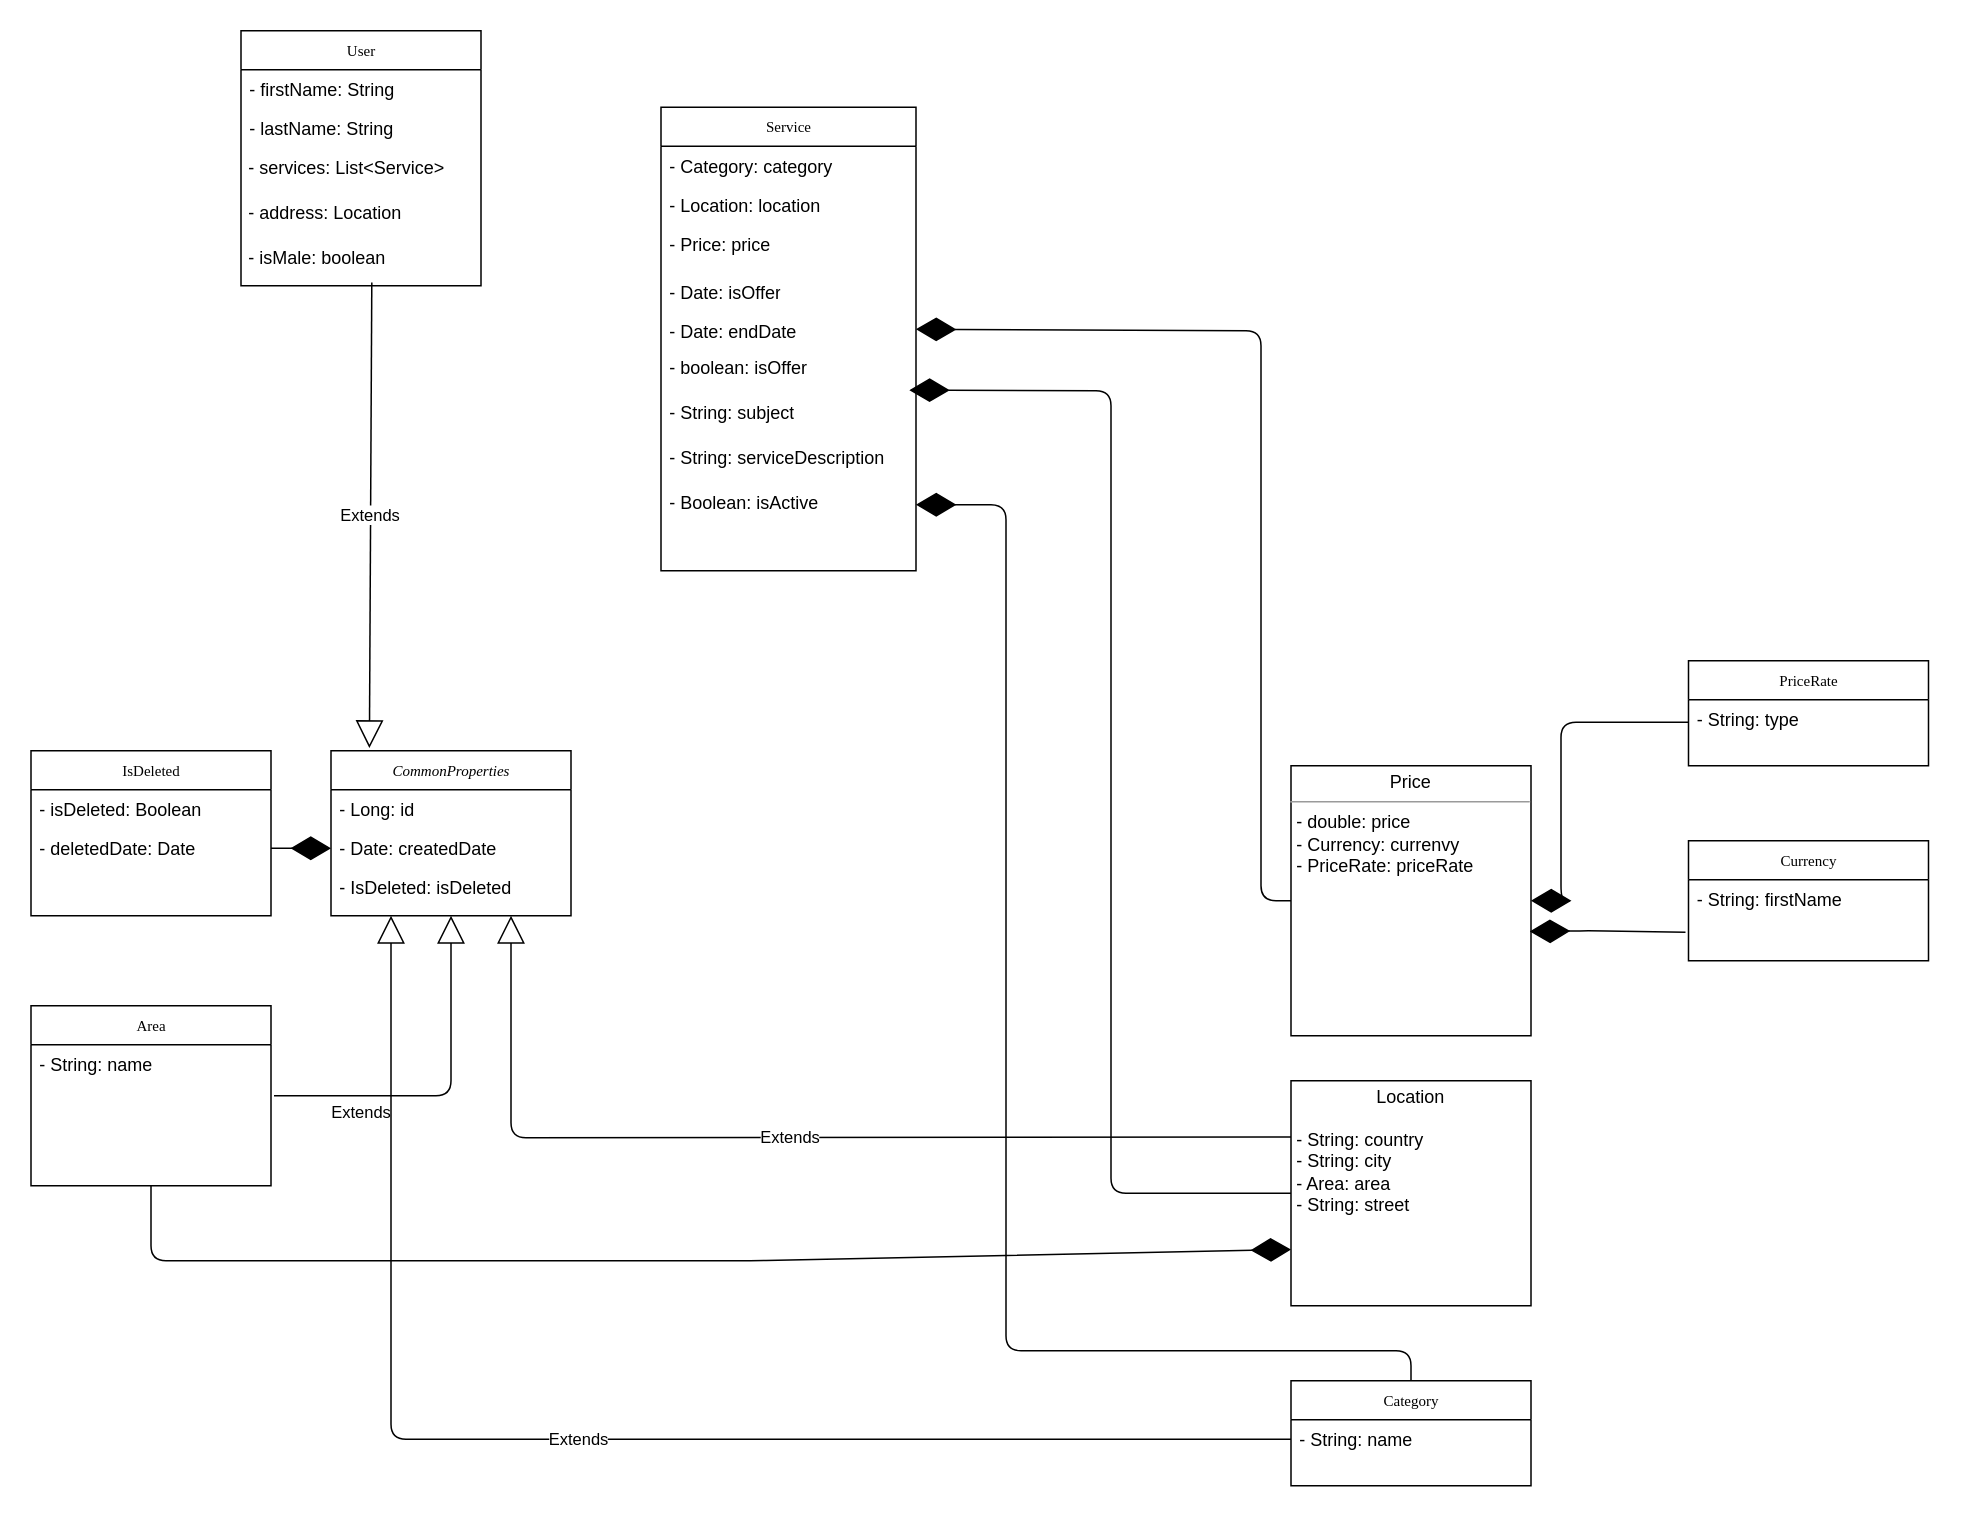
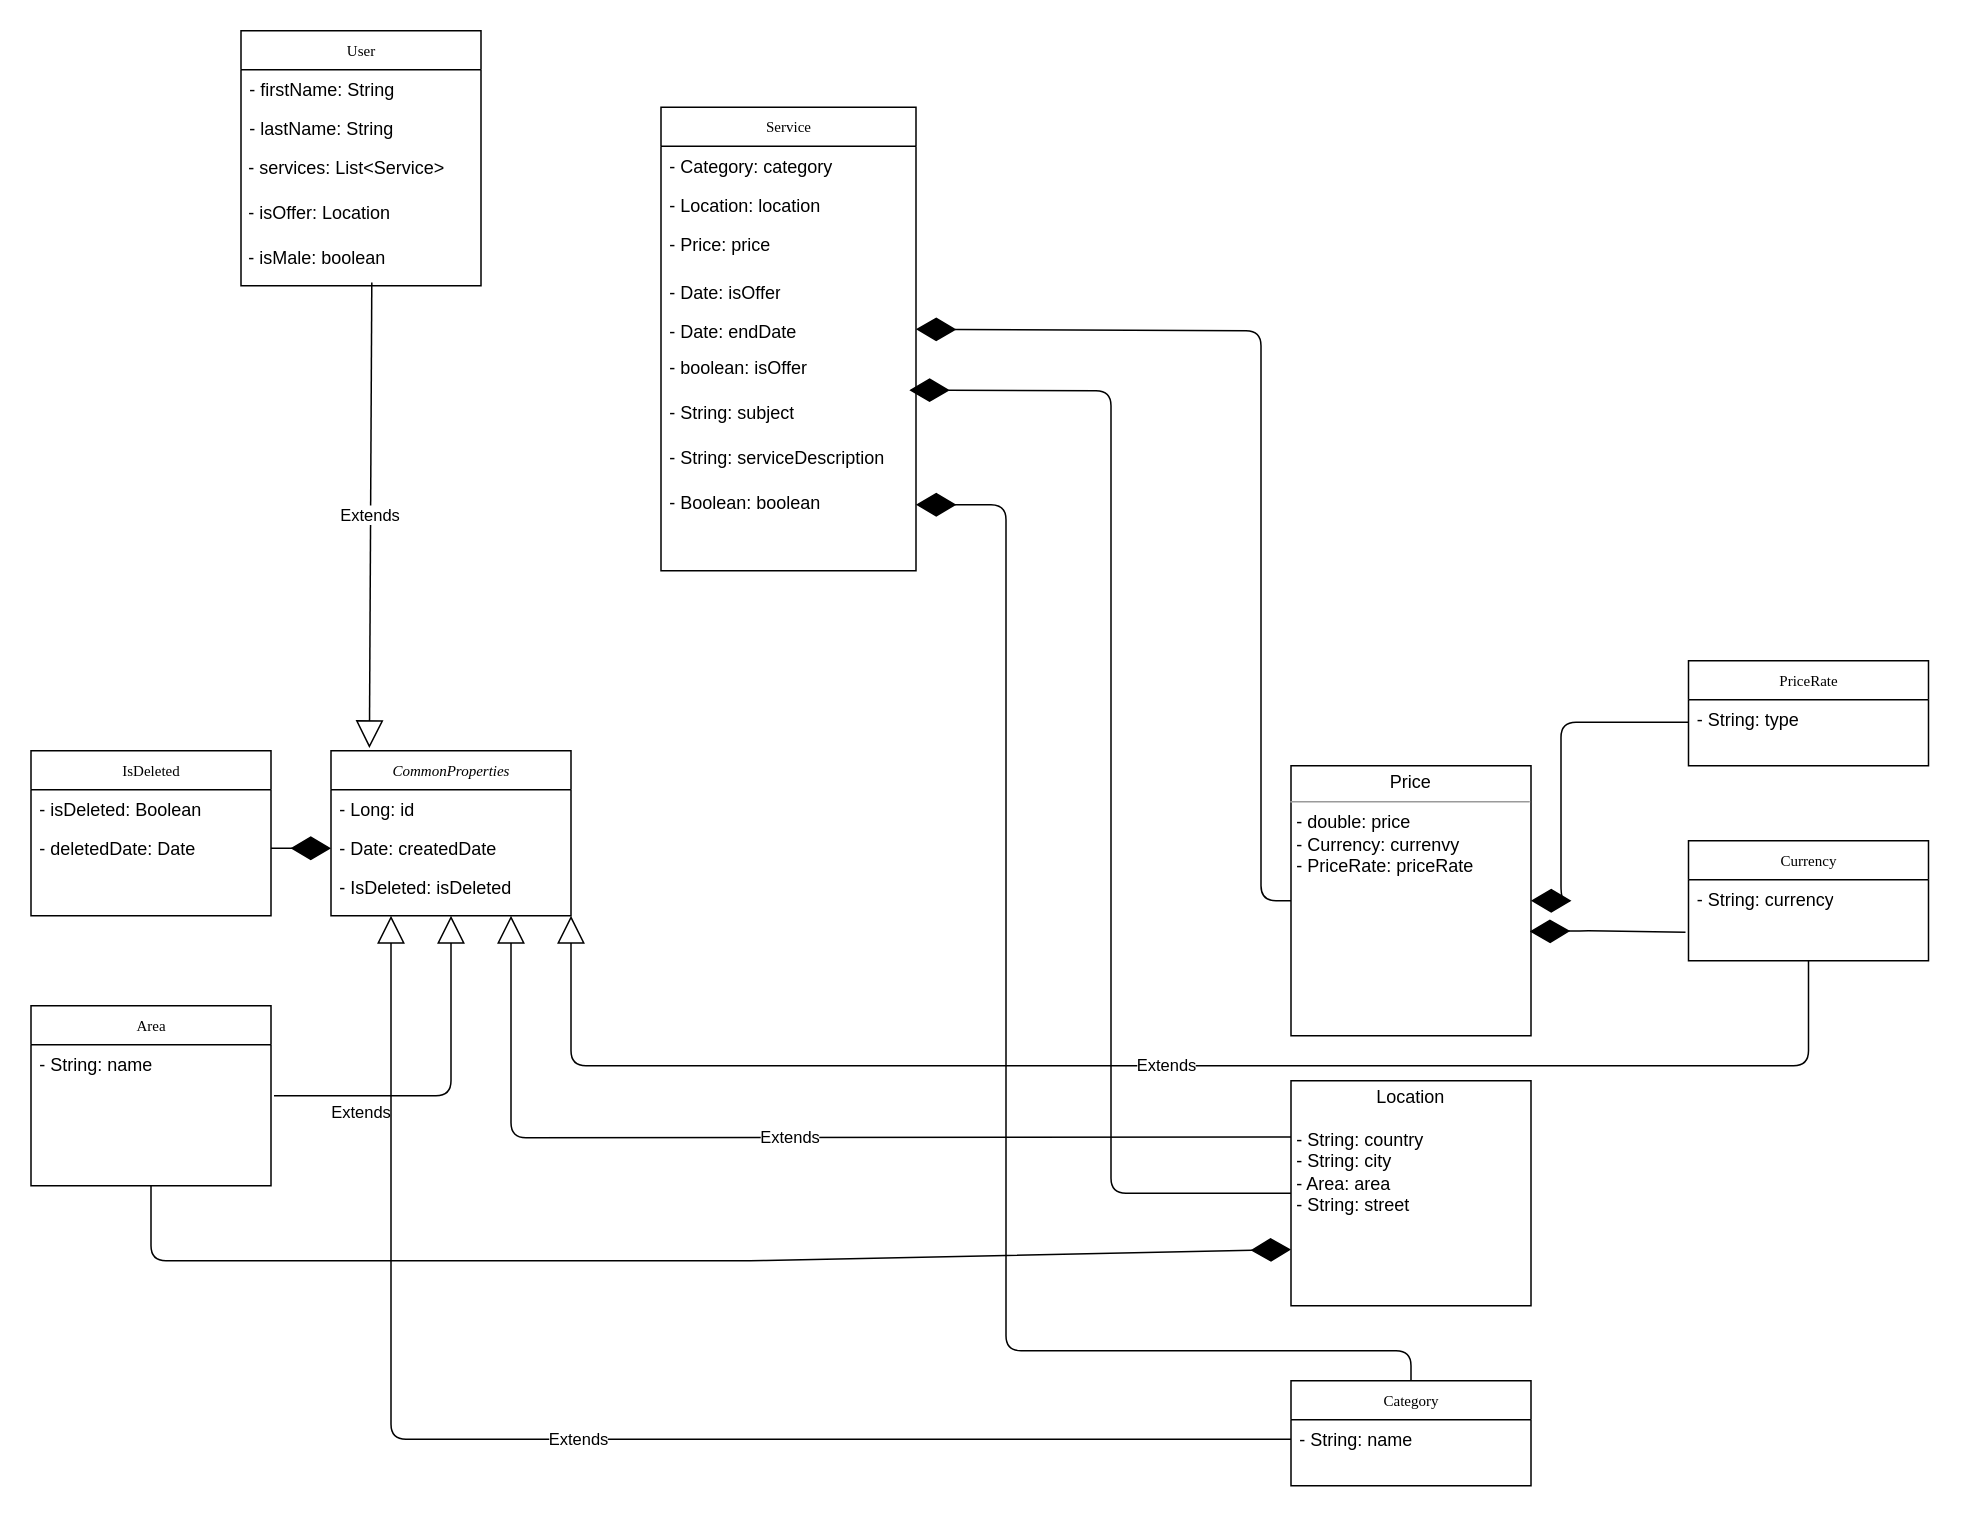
node "- address: Location": label "- address: Location" -> "- isOffer: Location"
node "- Boolean: isActive": label "- Boolean: isActive" -> "- Boolean: boolean"
node "- String: firstName": label "- String: firstName" -> "- String: currency"
edge "Currency" -> "CommonProperties": added, label "Extends"
